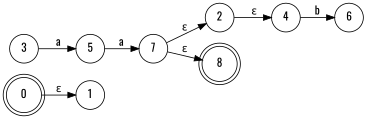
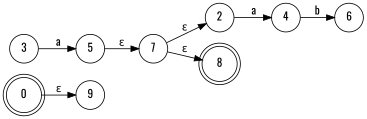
edge "2" -> "4": label "ε" -> "a"
edge "5" -> "7": label "a" -> "ε"
node "1": label "1" -> "9"
